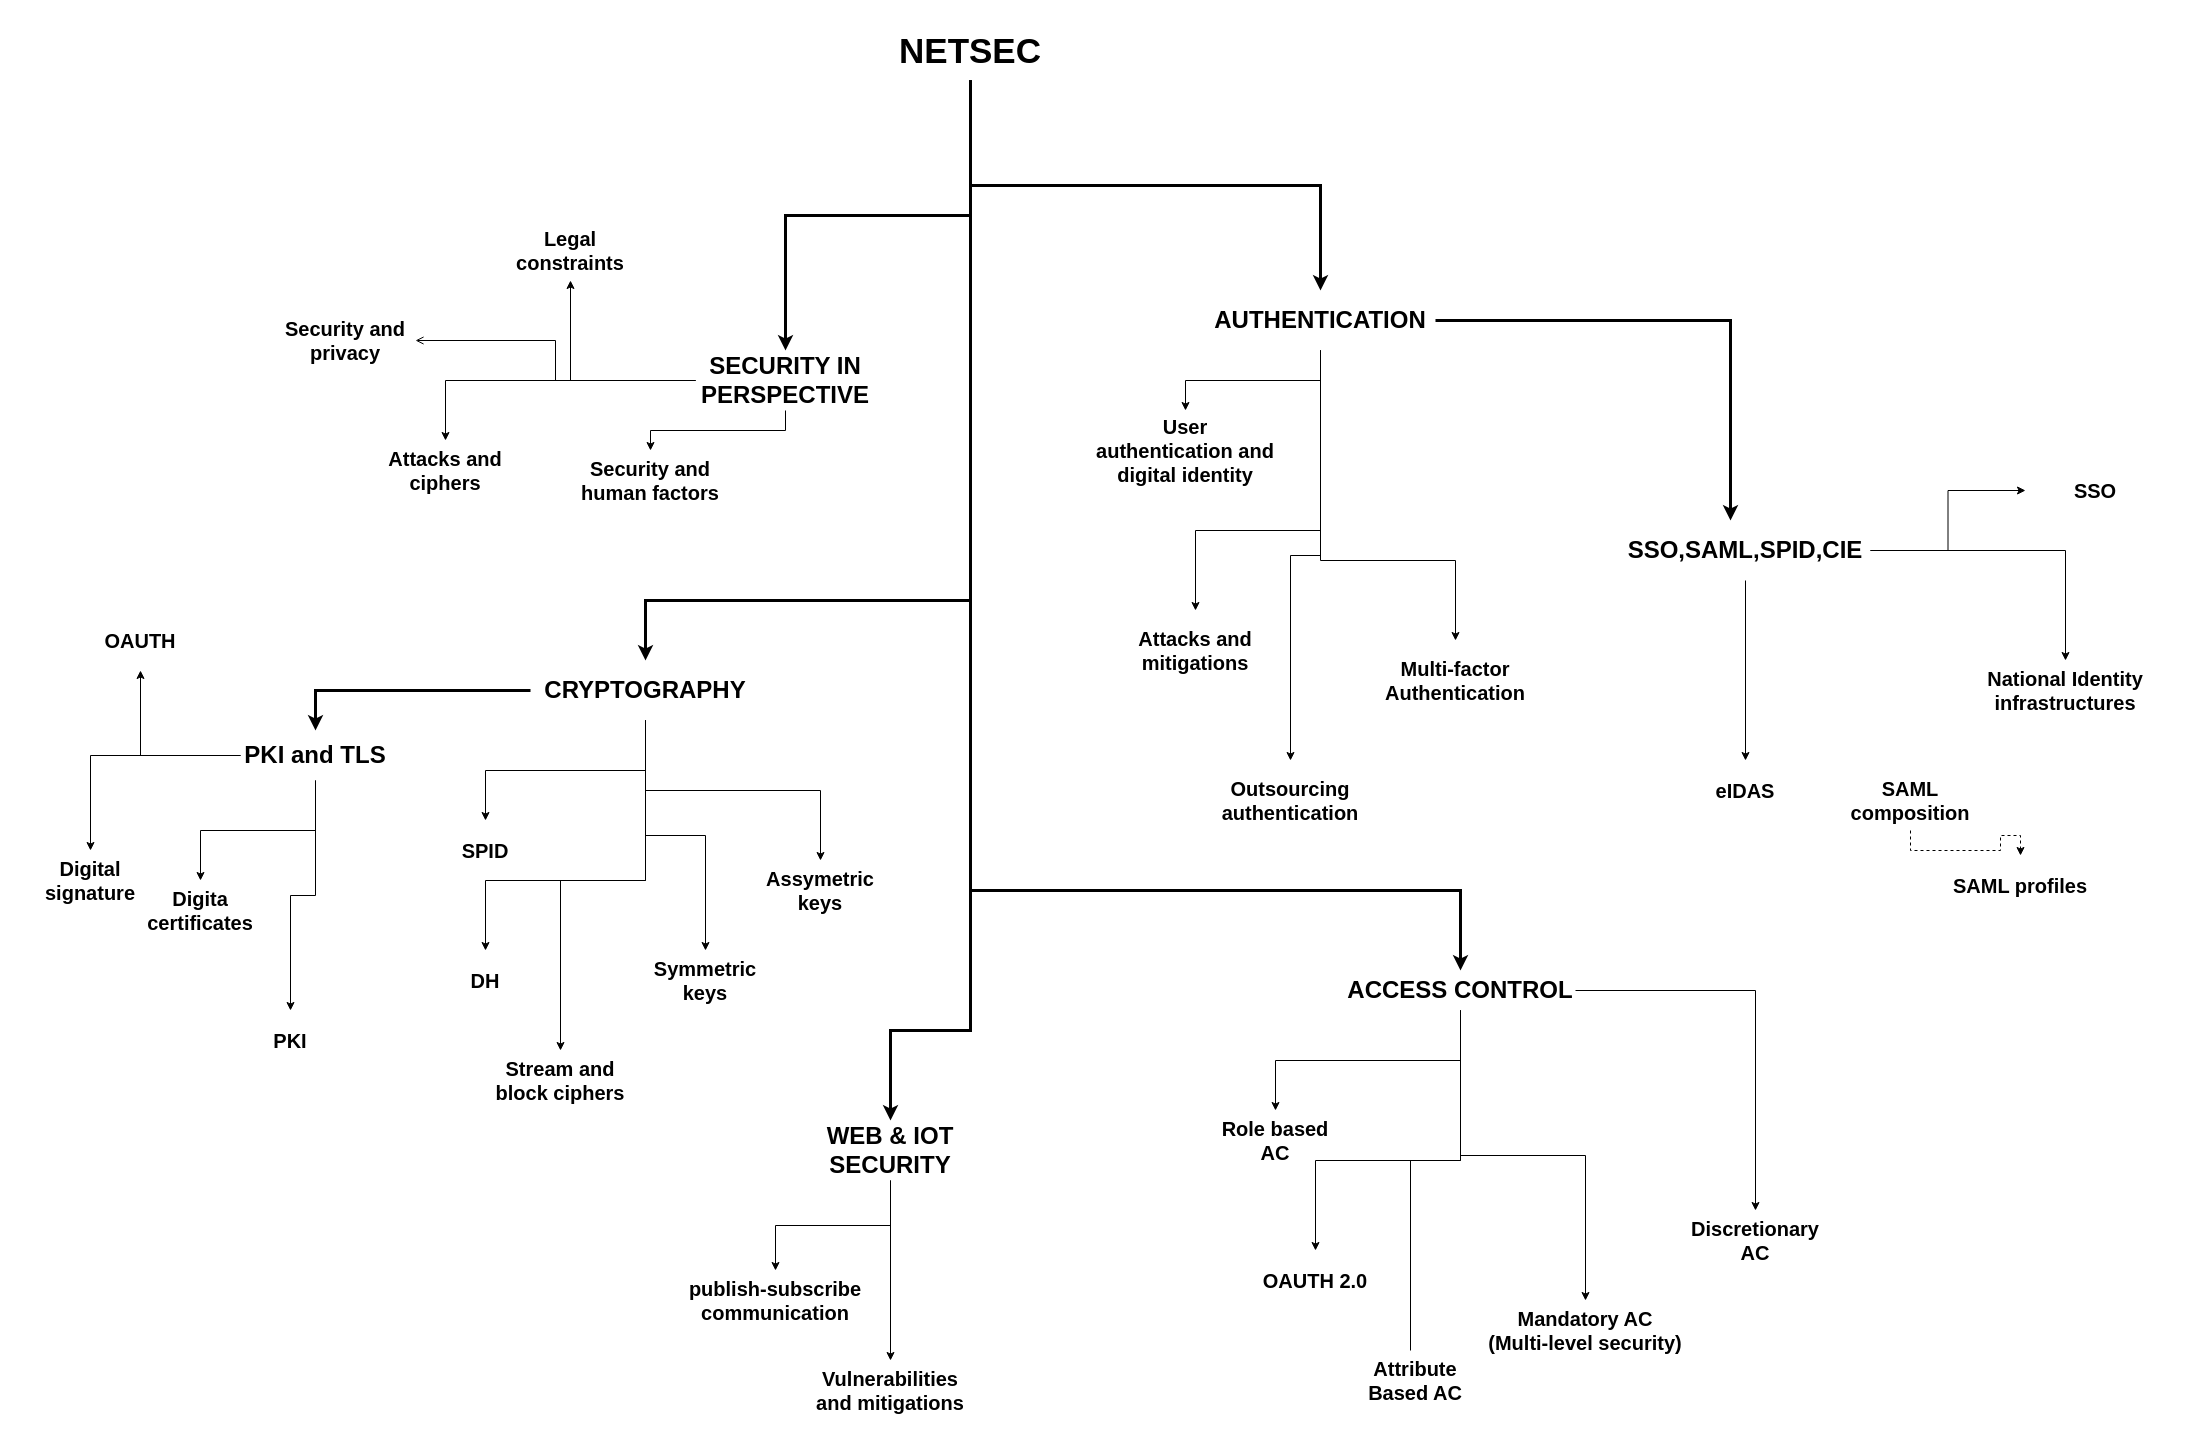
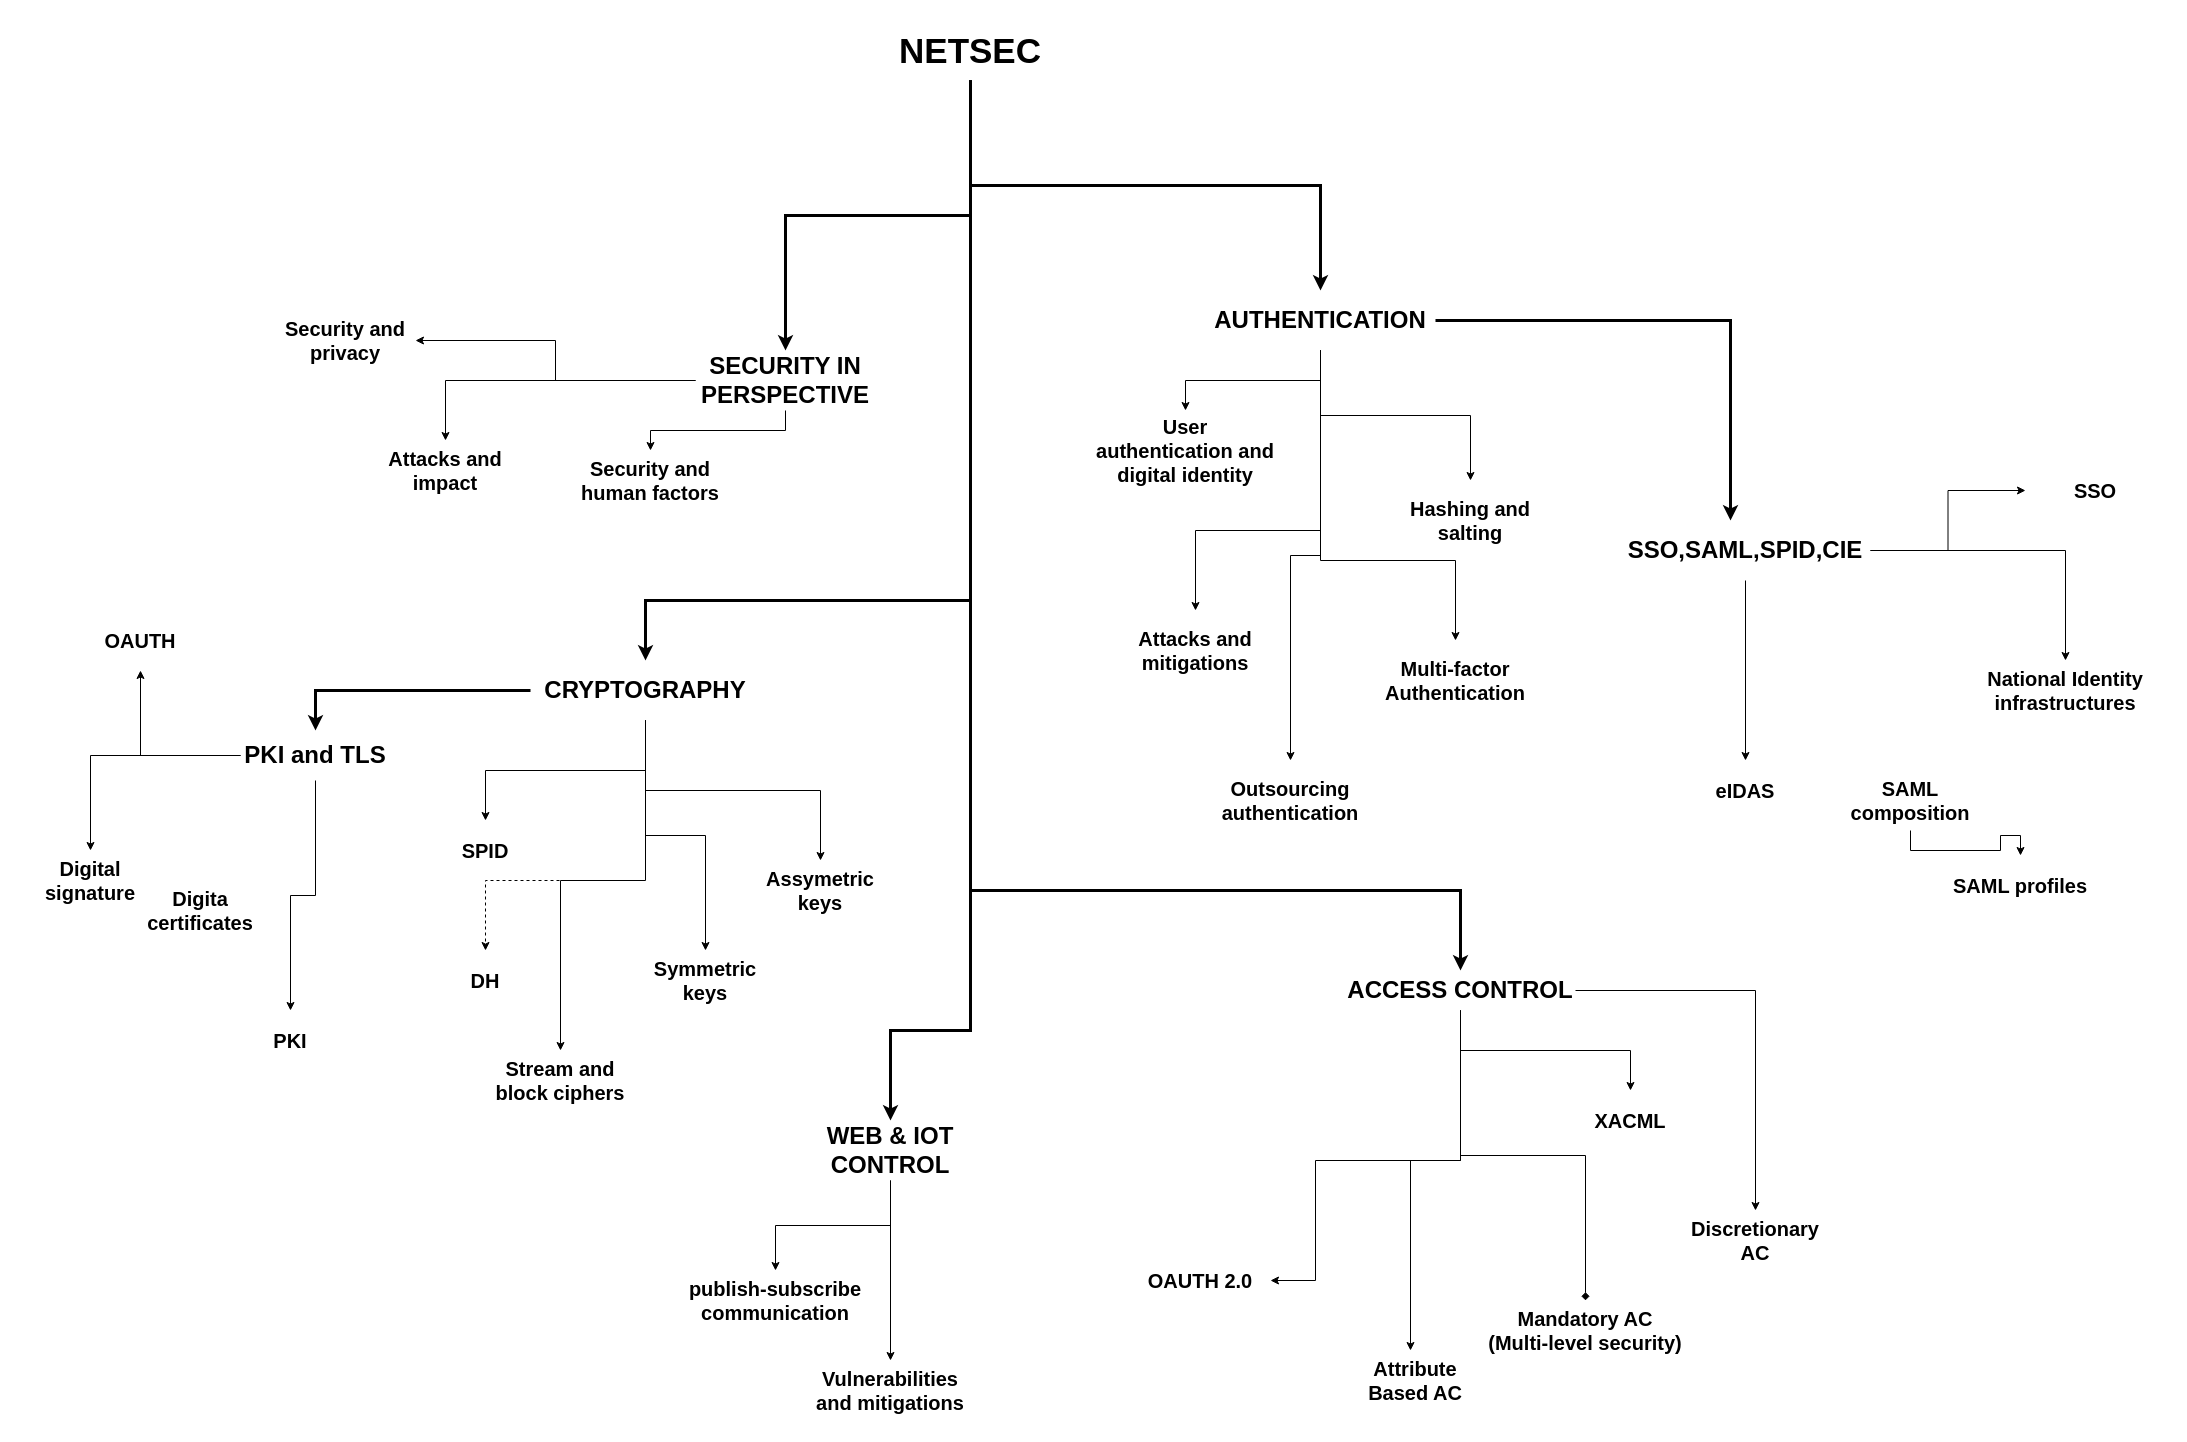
node "Legal constraints": removed
edge "SECURITY IN PERSPECTIVE" -> "Legal constraints": removed
edge "SECURITY IN PERSPECTIVE" -> "Security and privacy": arrowhead open -> classic
edge "AUTHENTICATION" -> "Hashing and salting": added
node "Attacks and ciphers": label "Attacks and ciphers" -> "Attacks and impact"
node "Hashing and salting": added
edge "PKI and TLS" -> "Digita certificates": removed
edge "SAML composition" -> "SAML profiles": style dashed -> solid
edge "CRYPTOGRAPHY" -> "DH": style solid -> dashed
edge "ACCESS CONTROL" -> "XACML": added
edge "ACCESS CONTROL" -> "Role based AC": removed
node "XACML": added
node "Role based AC": removed
node "WEB & IOT SECURITY": label "WEB & IOT SECURITY" -> "WEB & IOT CONTROL"
node "OAUTH 2.0": moved (1316, 1281) -> (1201, 1281)
edge "ACCESS CONTROL" -> "Mandatory AC (Multi-level security)": arrowhead classic -> diamond
edge "ACCESS CONTROL" -- "Attribute Based AC": arrowhead none -> classic
